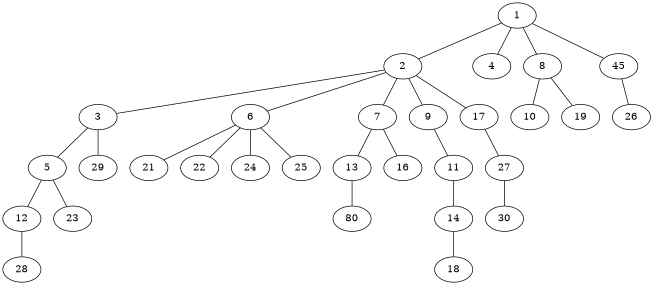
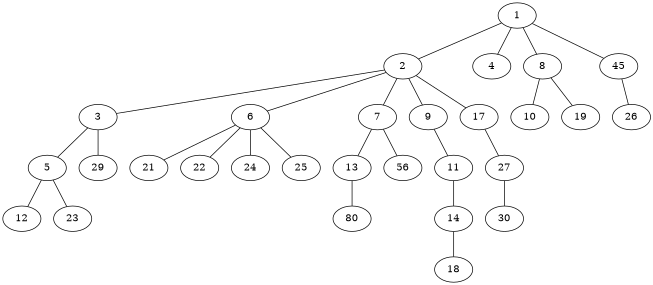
node "16": label "16" -> "56"
node "28": removed
